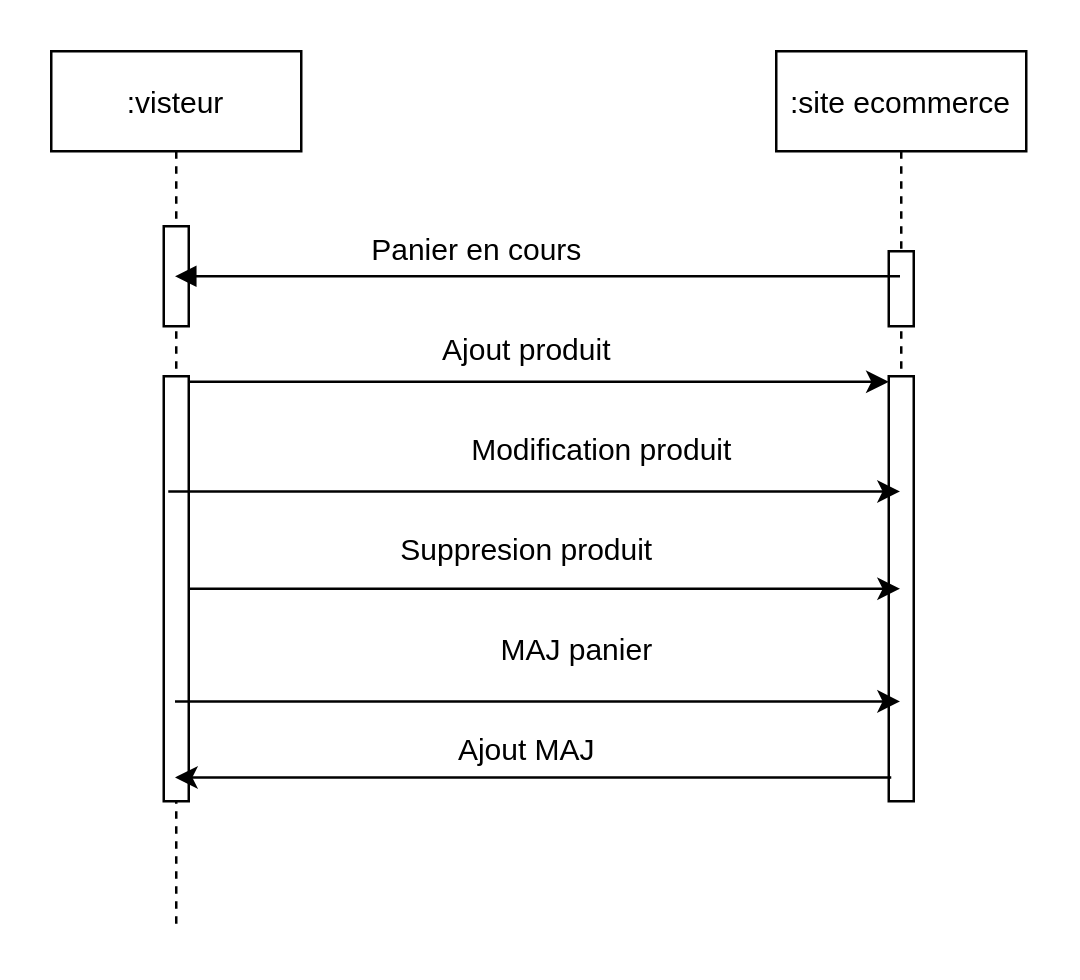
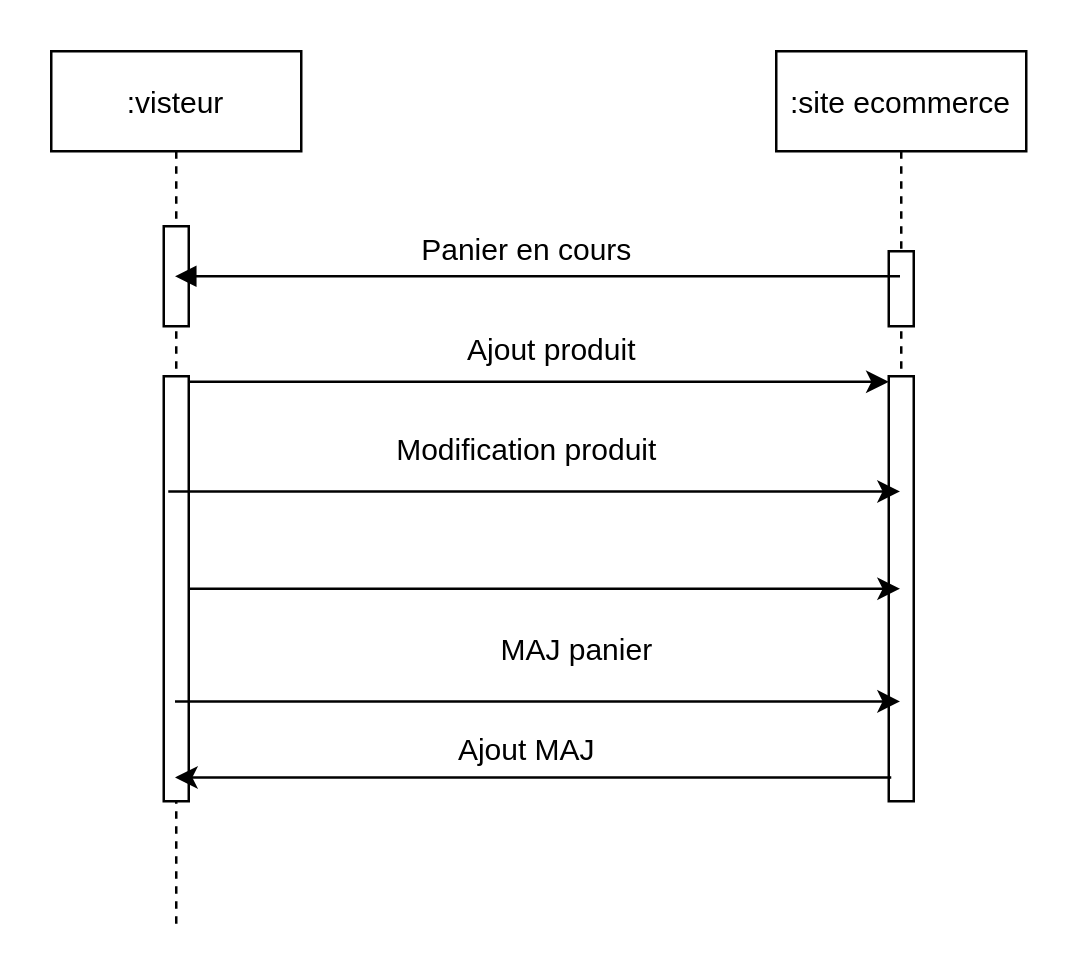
node "Panier en cours": moved (476, 251) -> (526, 251)
node "Ajout produit": moved (526, 351) -> (551, 351)
node "Modification produit": moved (601, 451) -> (526, 451)
node "Suppresion produit": removed
